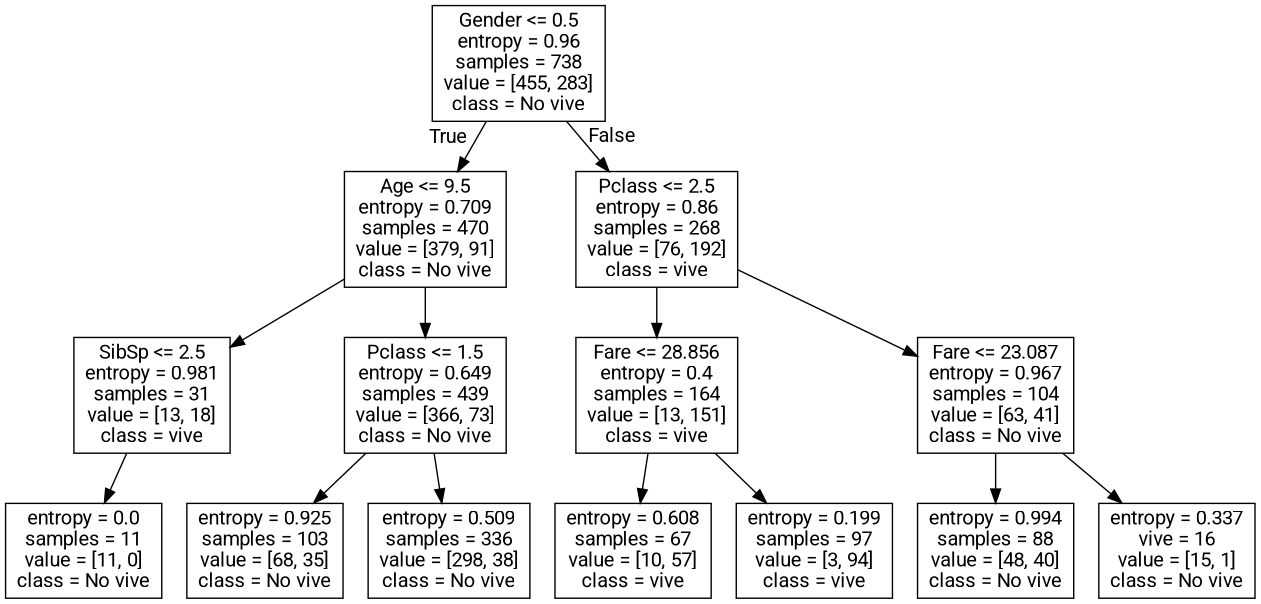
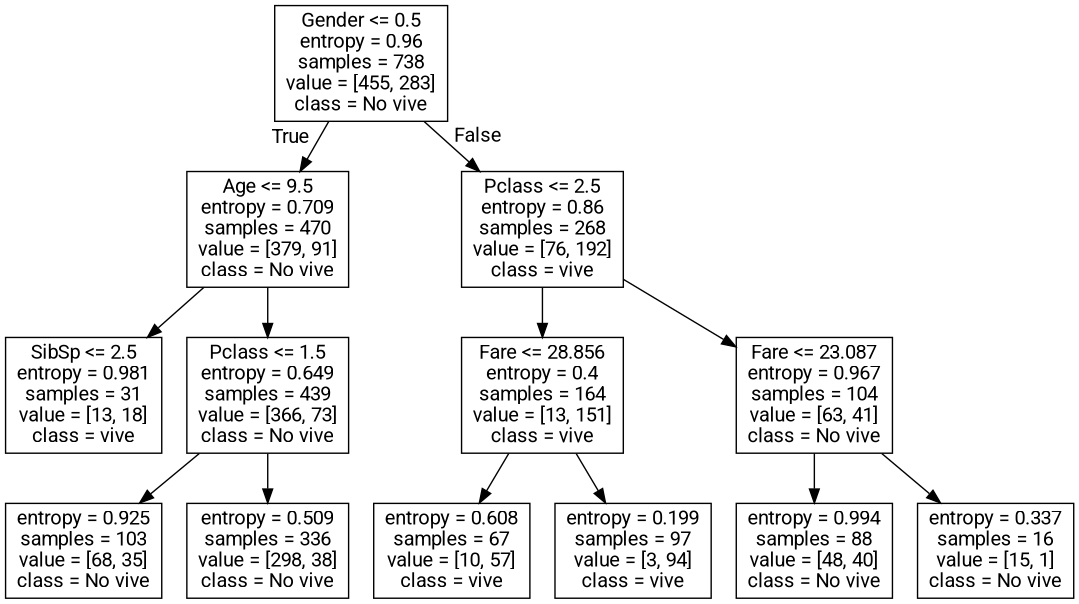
node "entropy = 0.0 samples = 11 value = [11, 0] class = No vive": removed
node "entropy = 0.337 vive = 16 value = [15, 1] class = No vive": label "entropy = 0.337 vive = 16 value = [15, 1] class = No vive" -> "entropy = 0.337 samples = 16 value = [15, 1] class = No vive"
